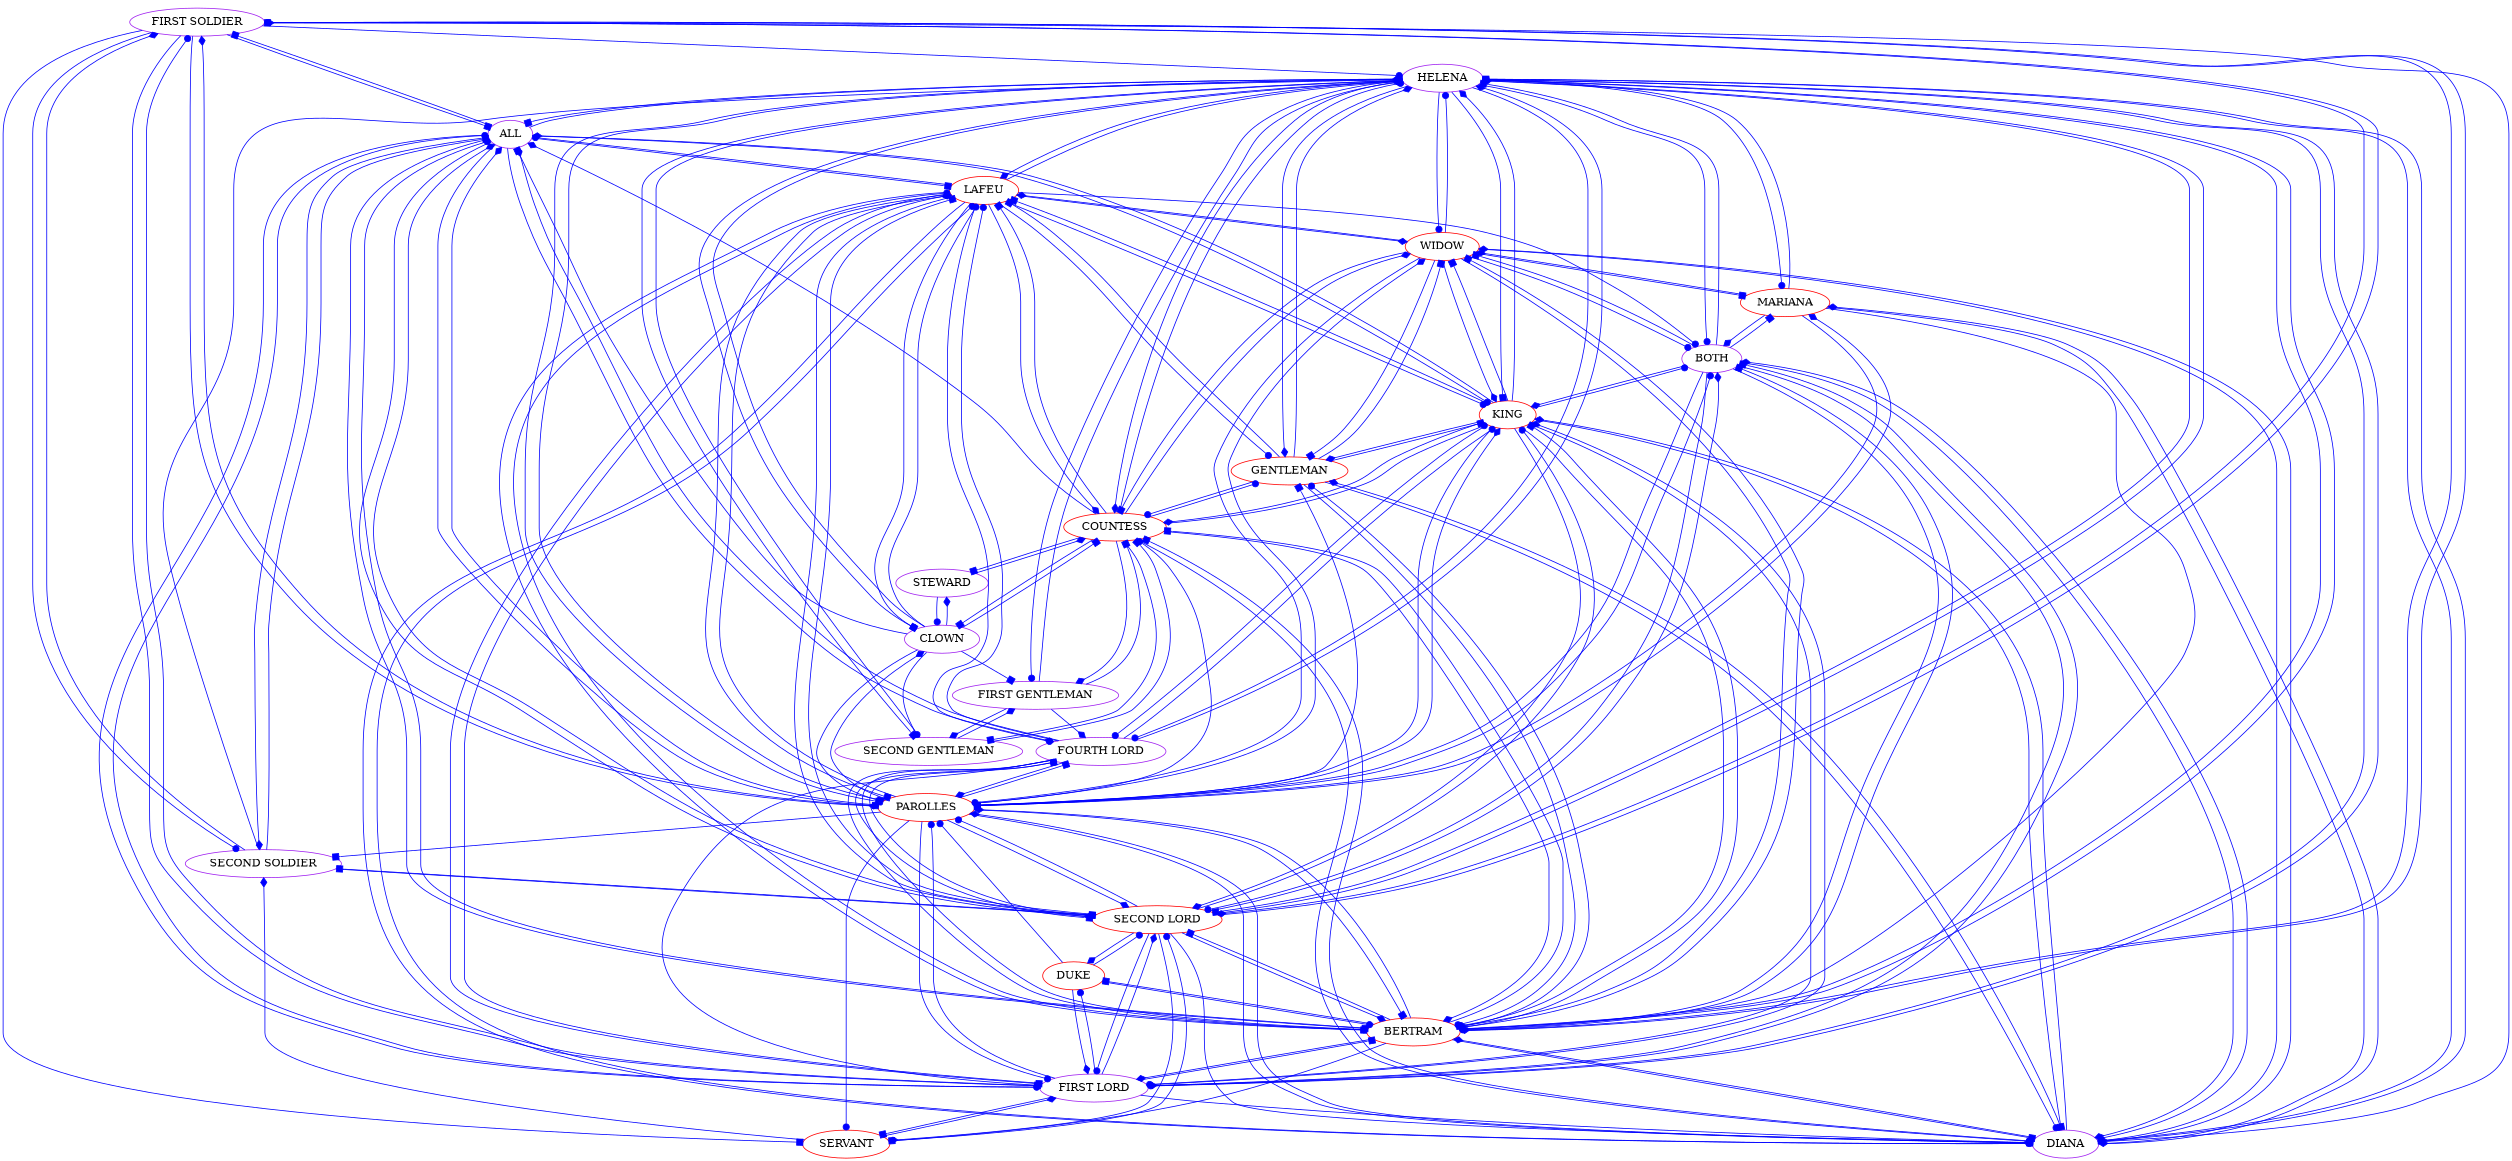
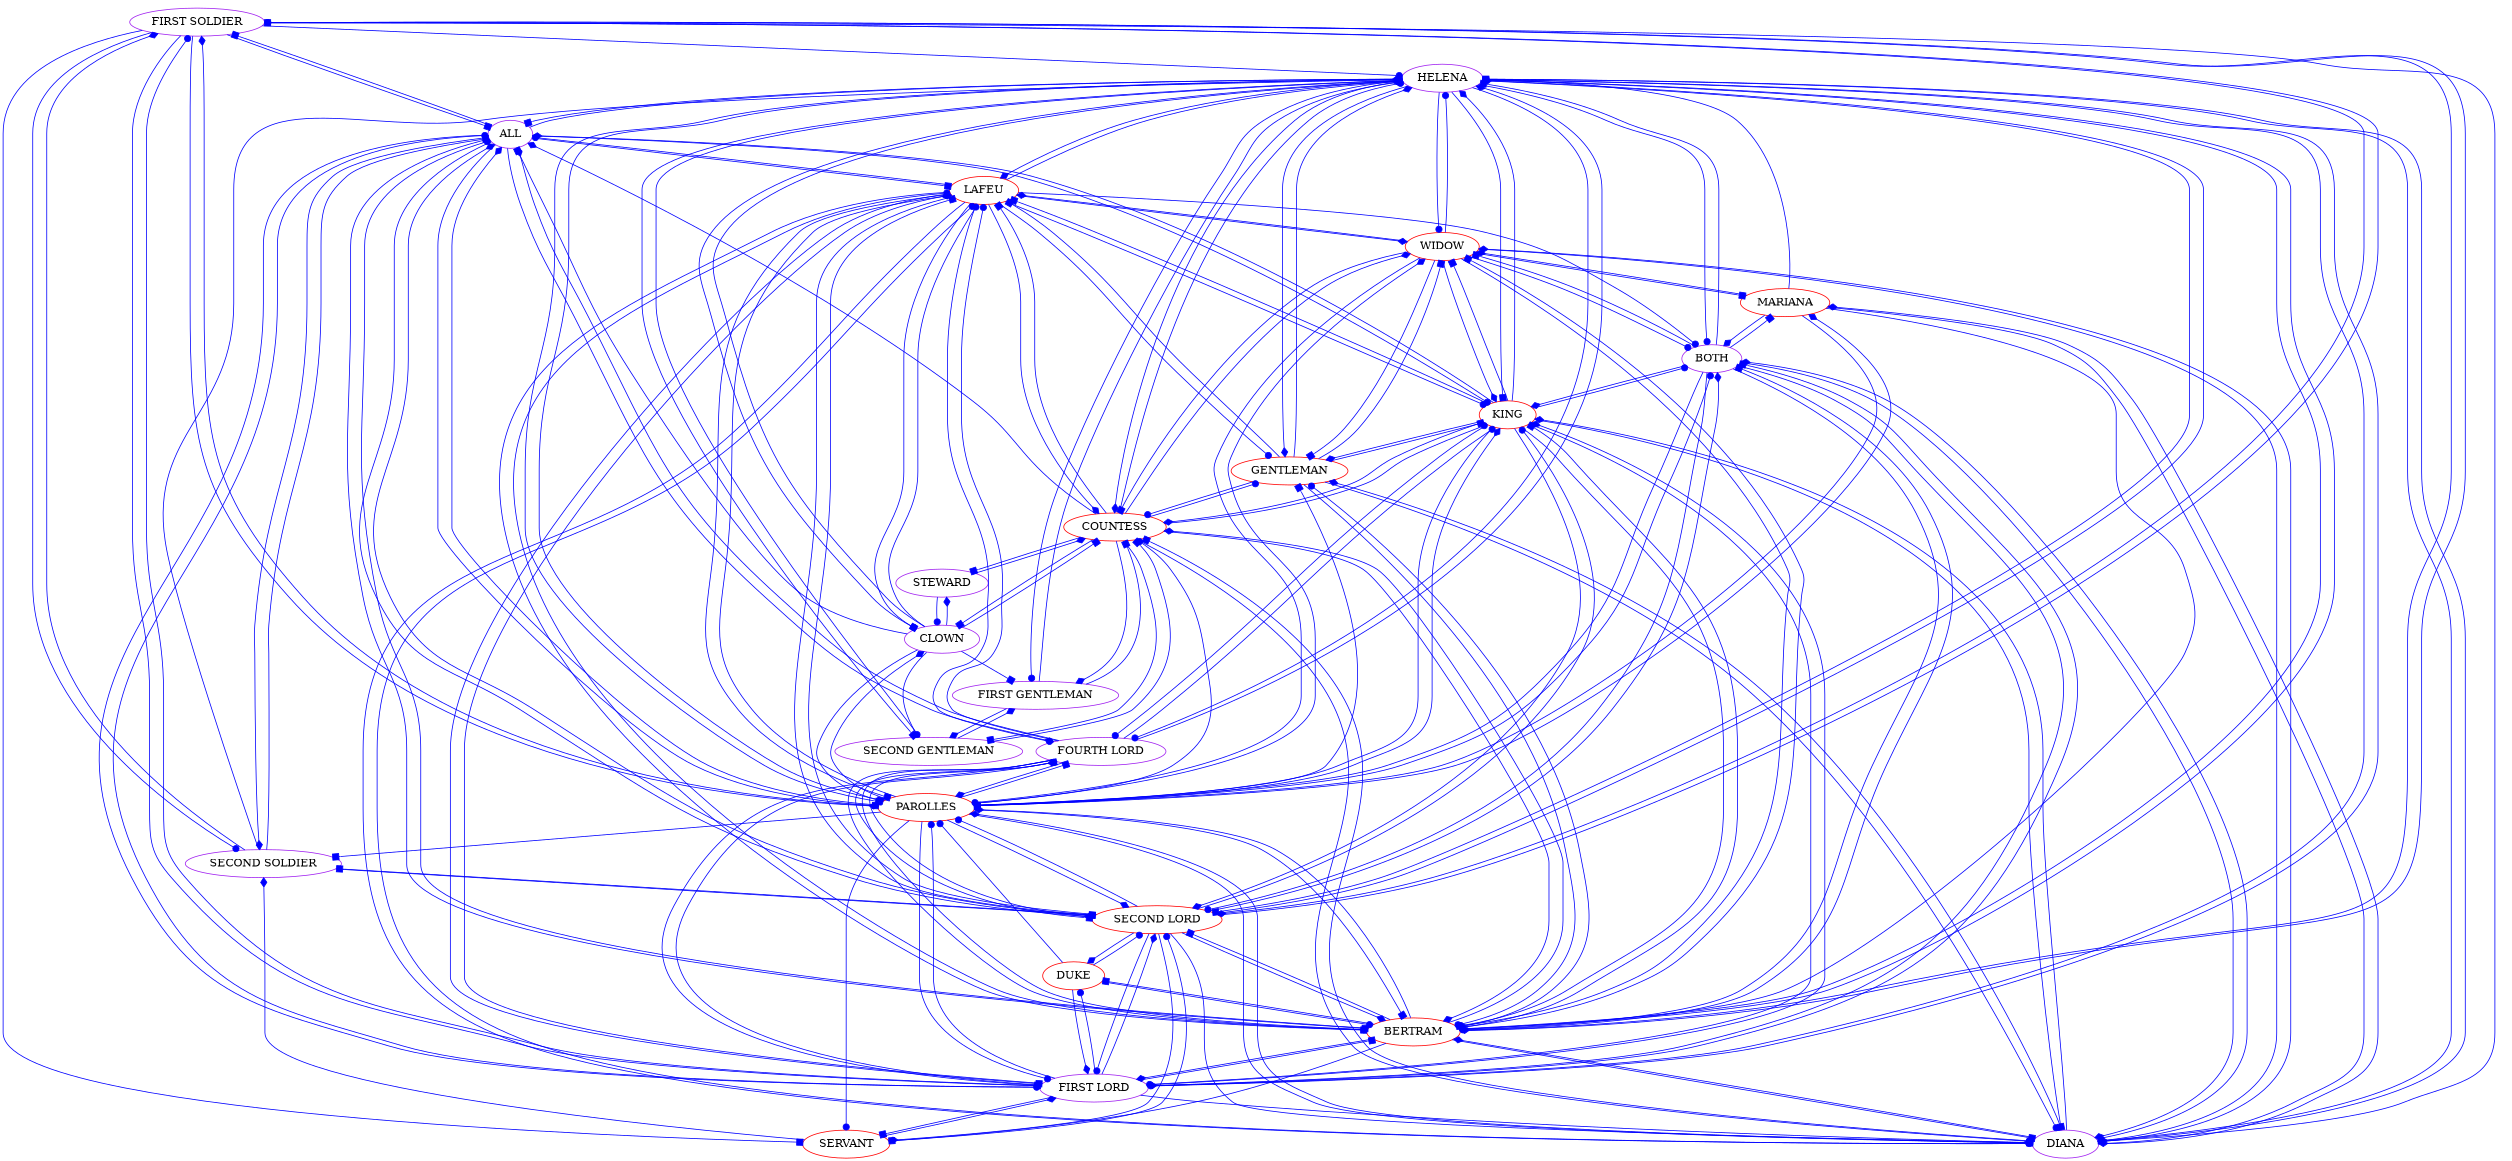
edge "DIANA" -> "FIRST SOLDIER": reversed
edge "HELENA" -> "MARIANA": removed
edge "BERTRAM" -> "COUNTESS": arrowhead box -> diamond
edge "FIRST GENTLEMAN" -> "FOURTH LORD": now "FIRST LORD" -> "FOURTH LORD"
